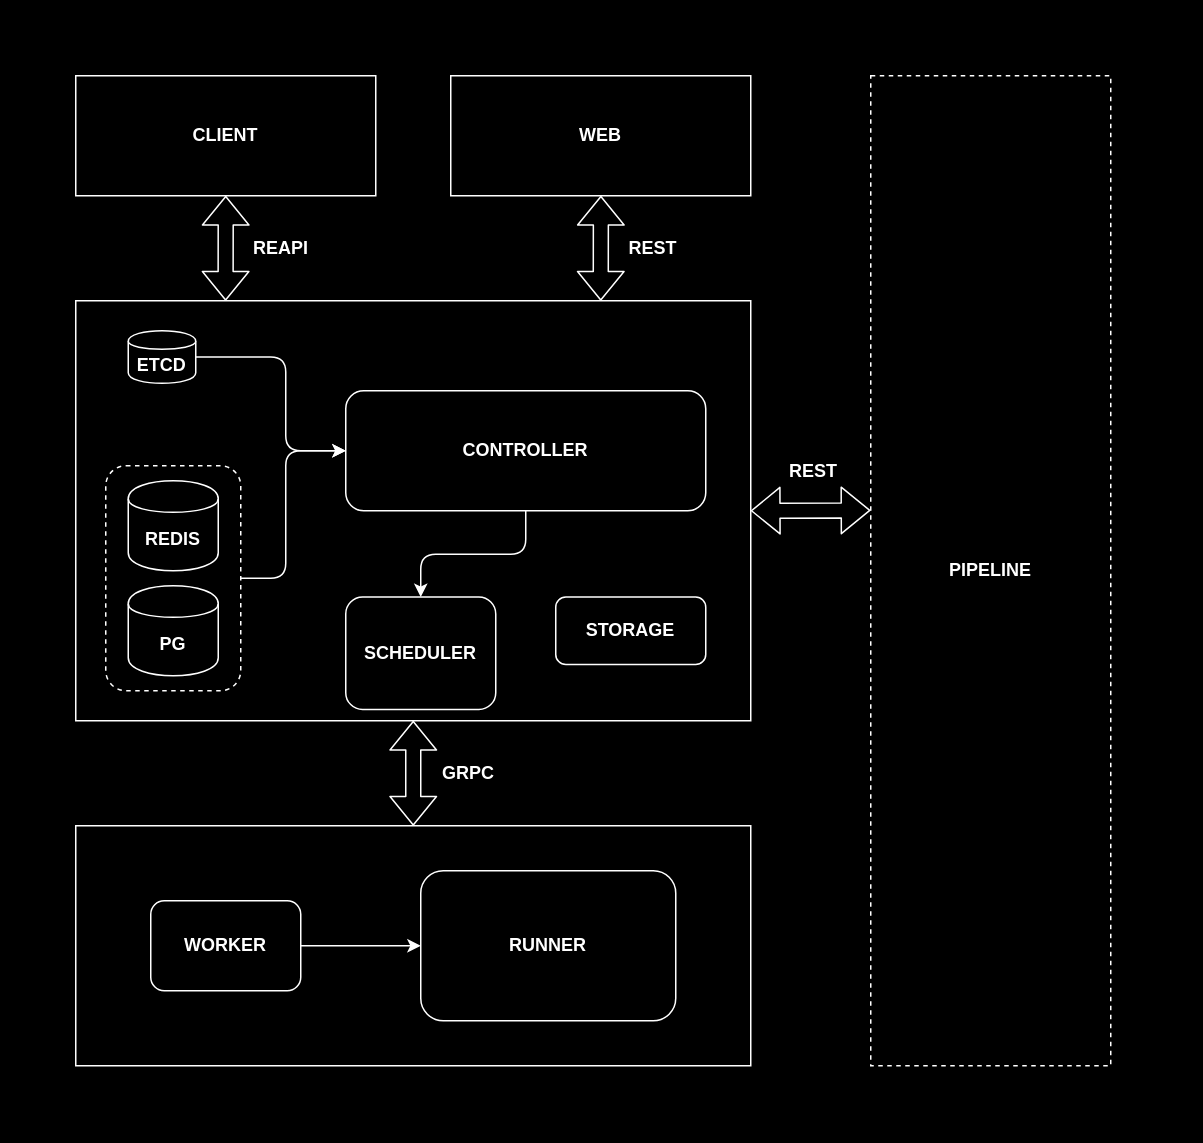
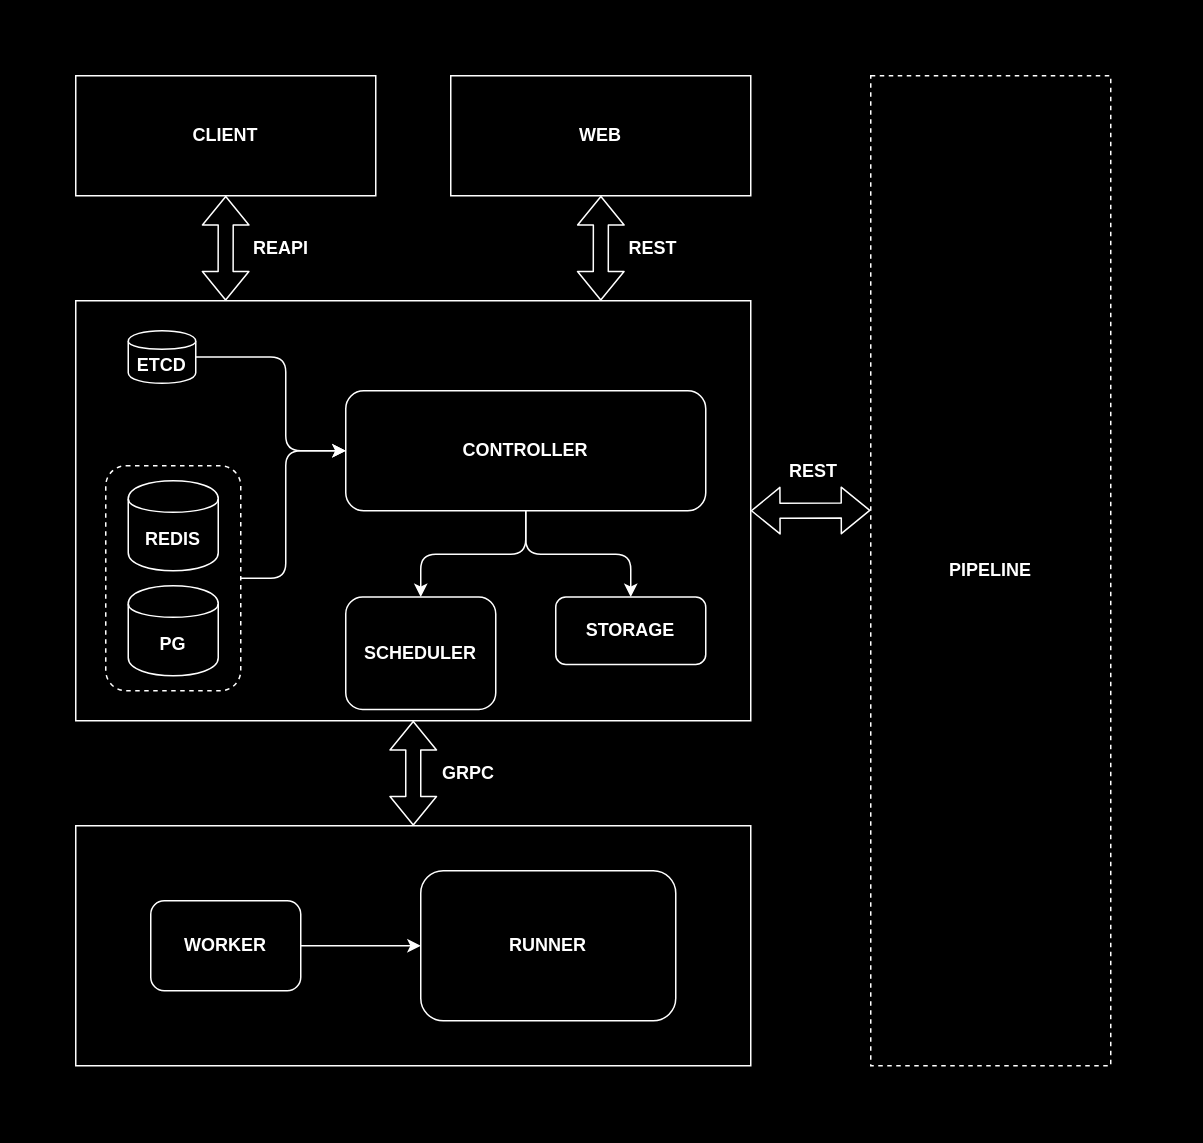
edge "CONTROLLER" -> "STORAGE": added
